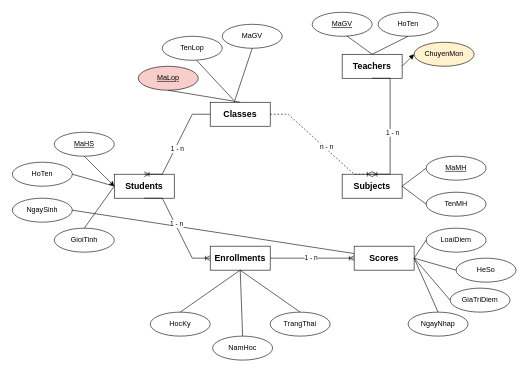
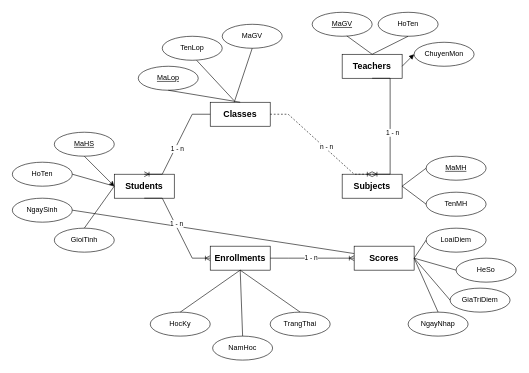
node "ChuyenMon": fillcolor #fff2cc -> #ffffff
node "MaLop": fillcolor #f8cecc -> #ffffff
